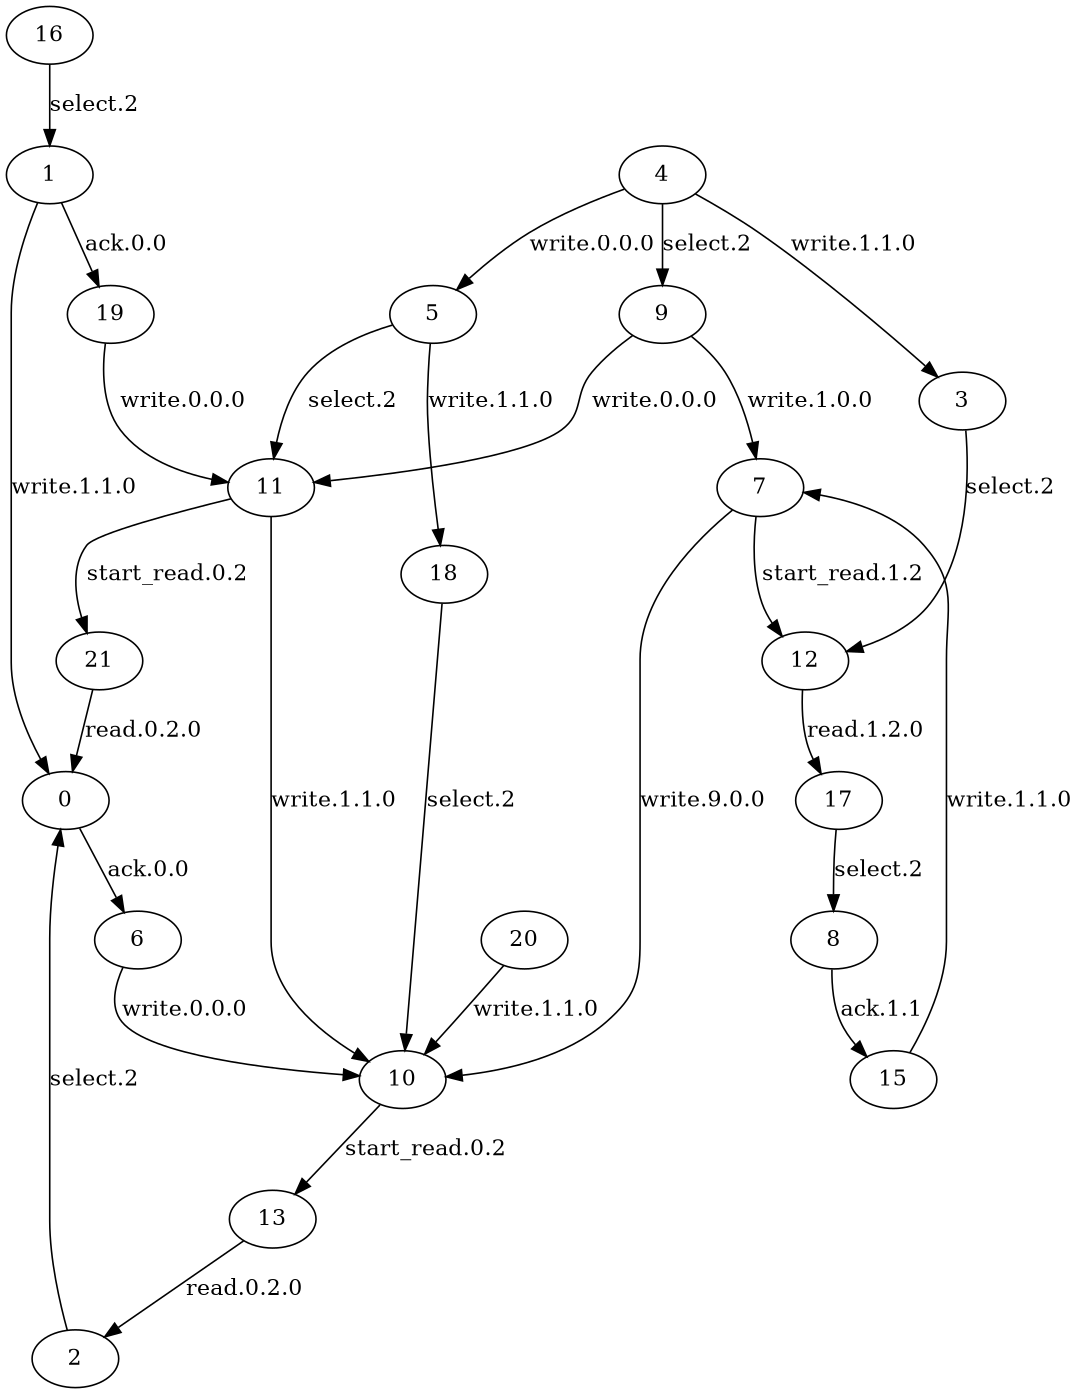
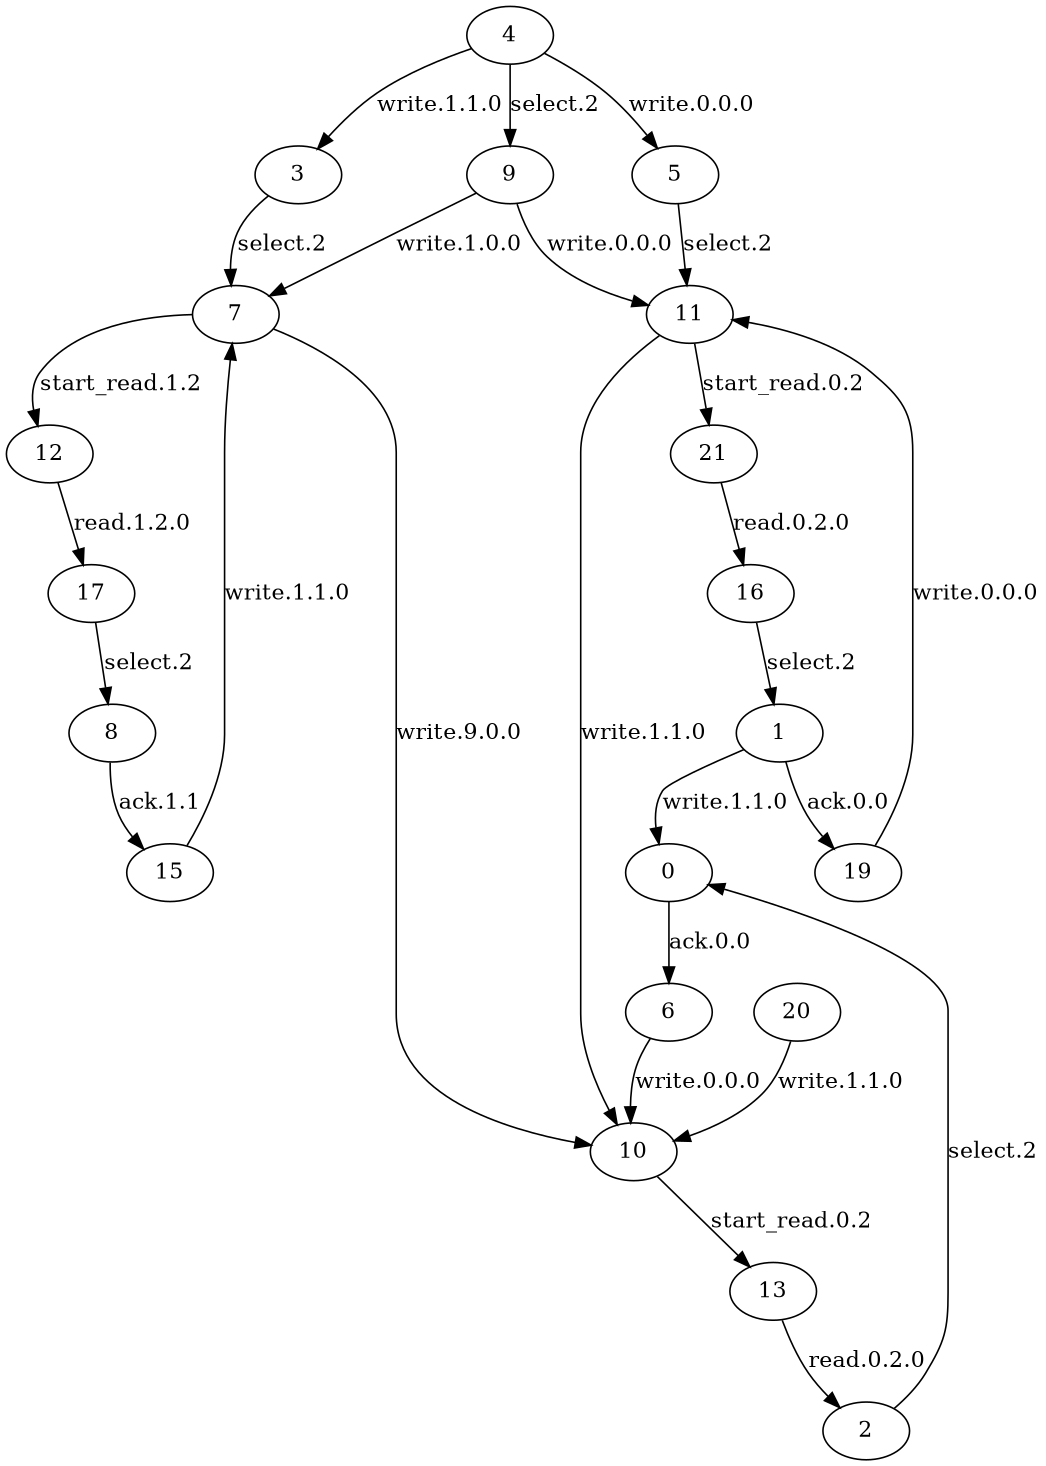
edge "3" -> "12": now "3" -> "7"
node "18": removed
edge "21" -> "0": now "21" -> "16"
